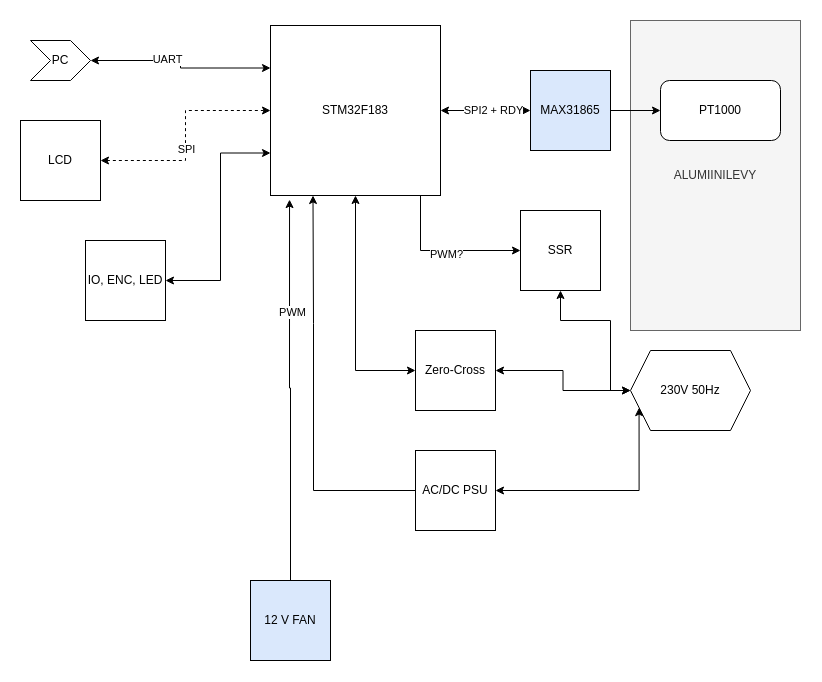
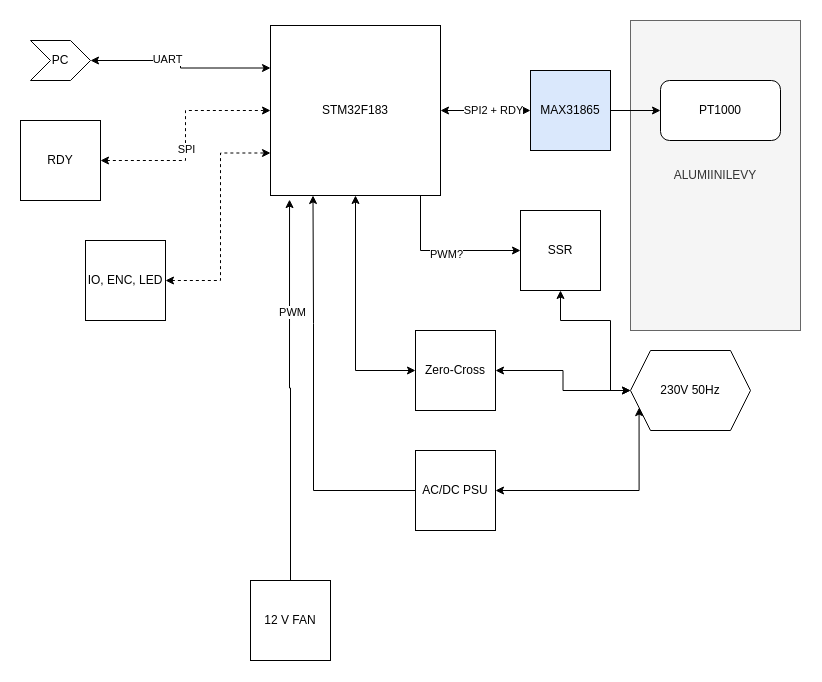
node "LCD": label "LCD" -> "RDY"
edge "STM32F183" -- "IO, ENC, LED": style solid -> dashed
node "12 V FAN": fillcolor #dae8fc -> #ffffff
